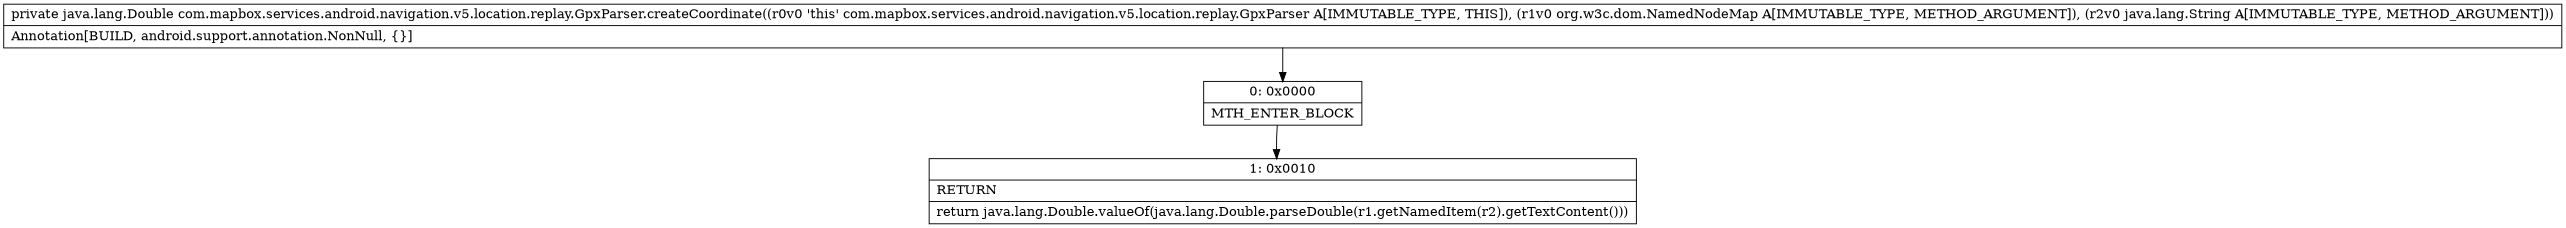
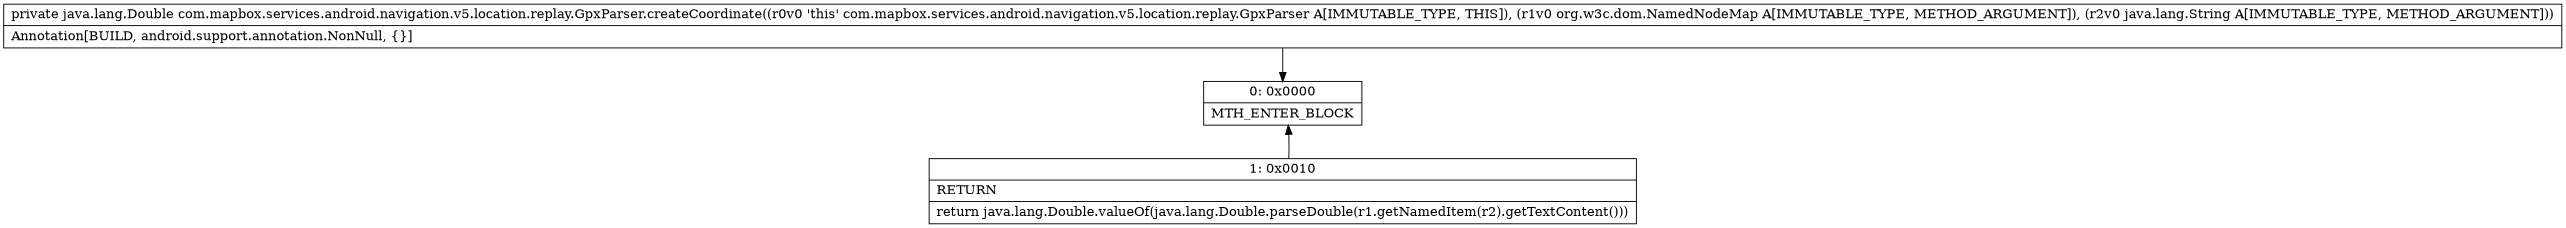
edge "0: 0x0000" -> "1: 0x0010": reversed
